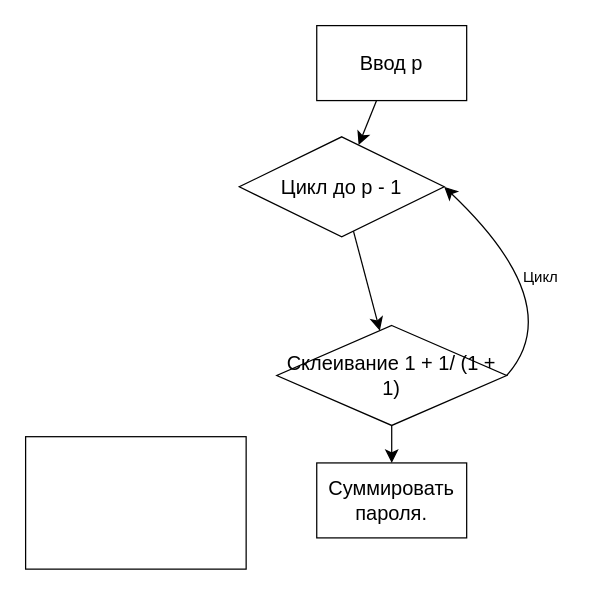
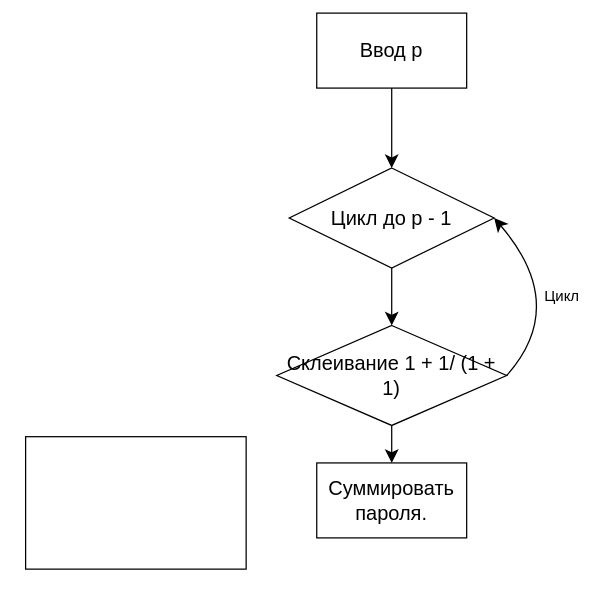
node "Ввод p": moved (392, 63) -> (392, 51)
node "Цикл до p - 1": moved (342, 187) -> (392, 218)
